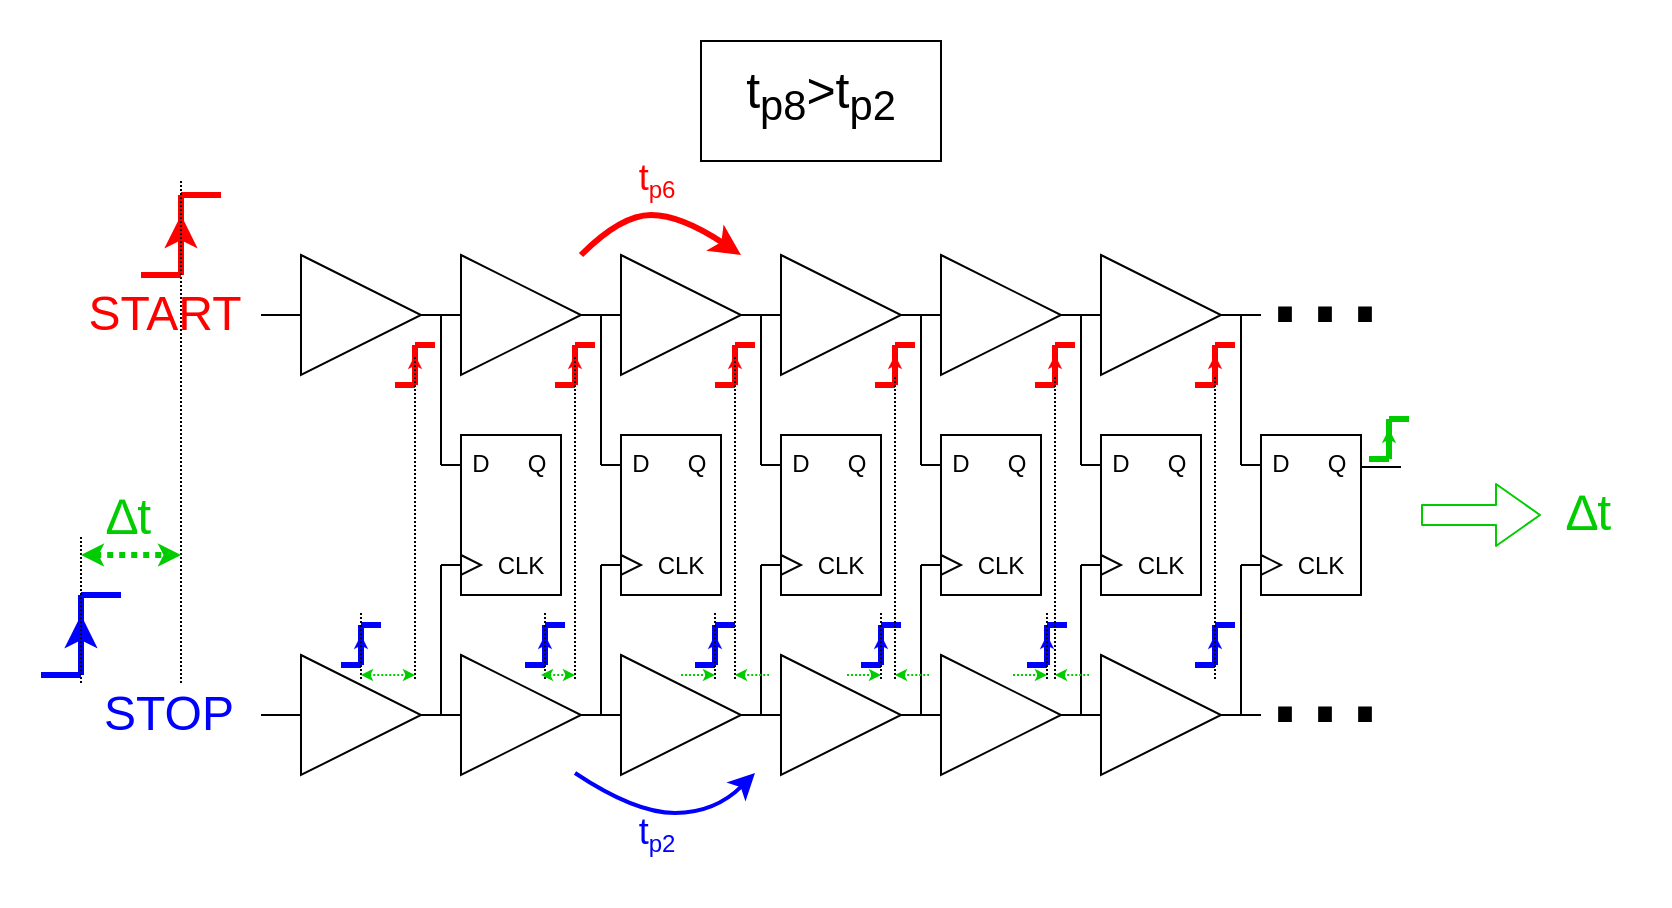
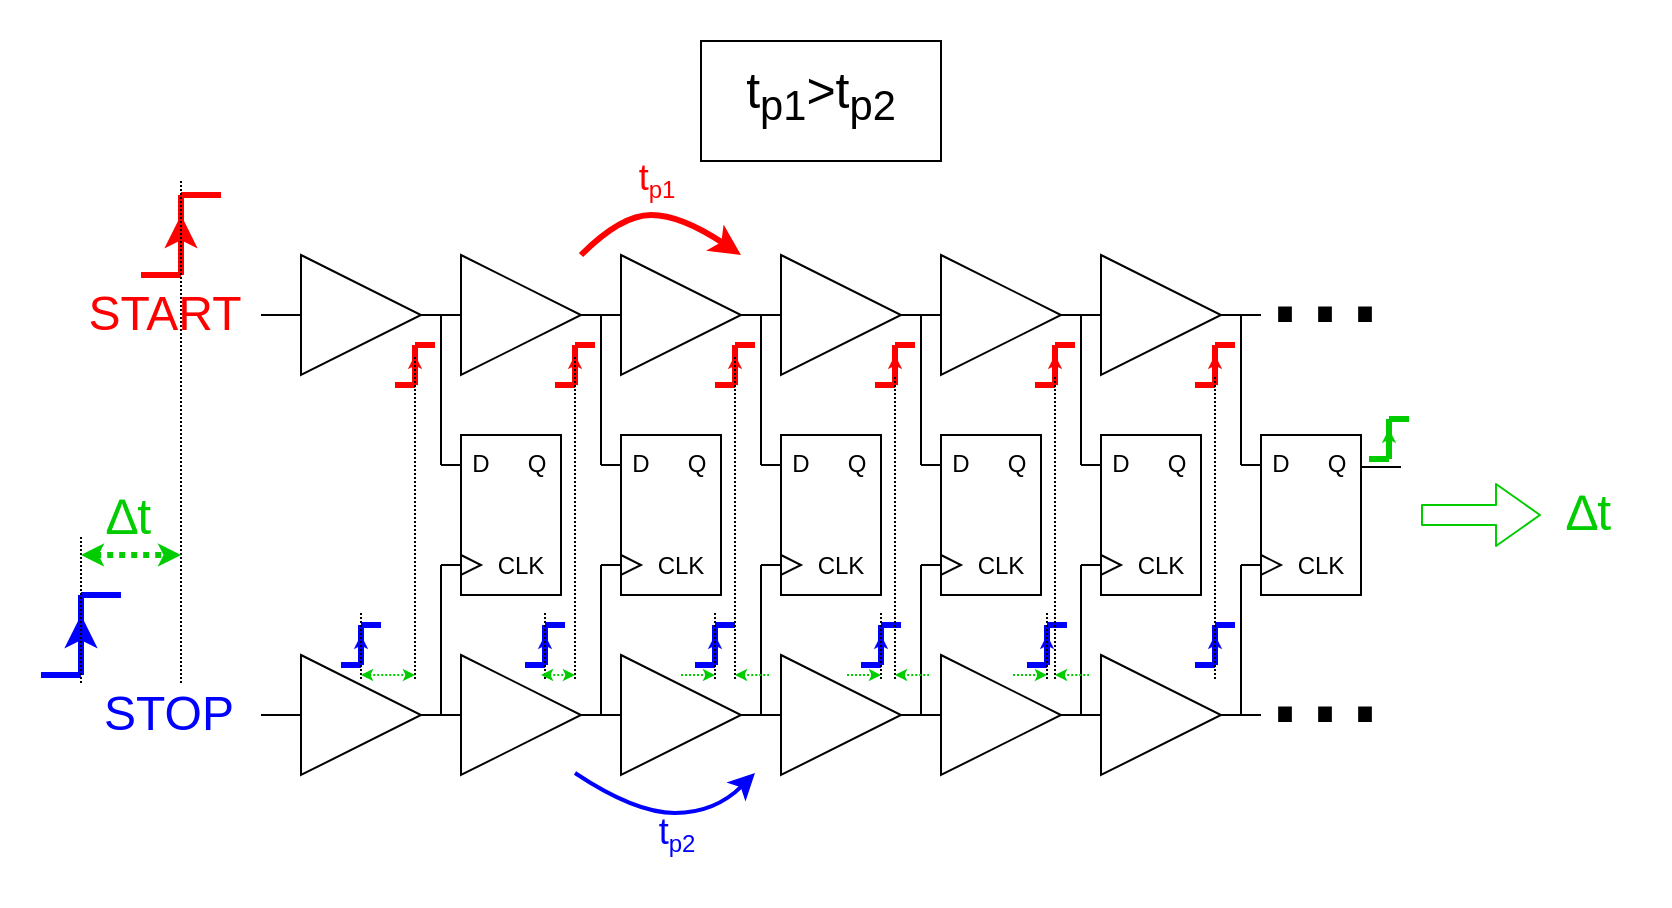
node "tp8>tp2": label "tp8>tp2" -> "tp1>tp2"
node "tp6": label "tp6" -> "tp1"
node "tp2": moved (657, 835) -> (677, 835)
